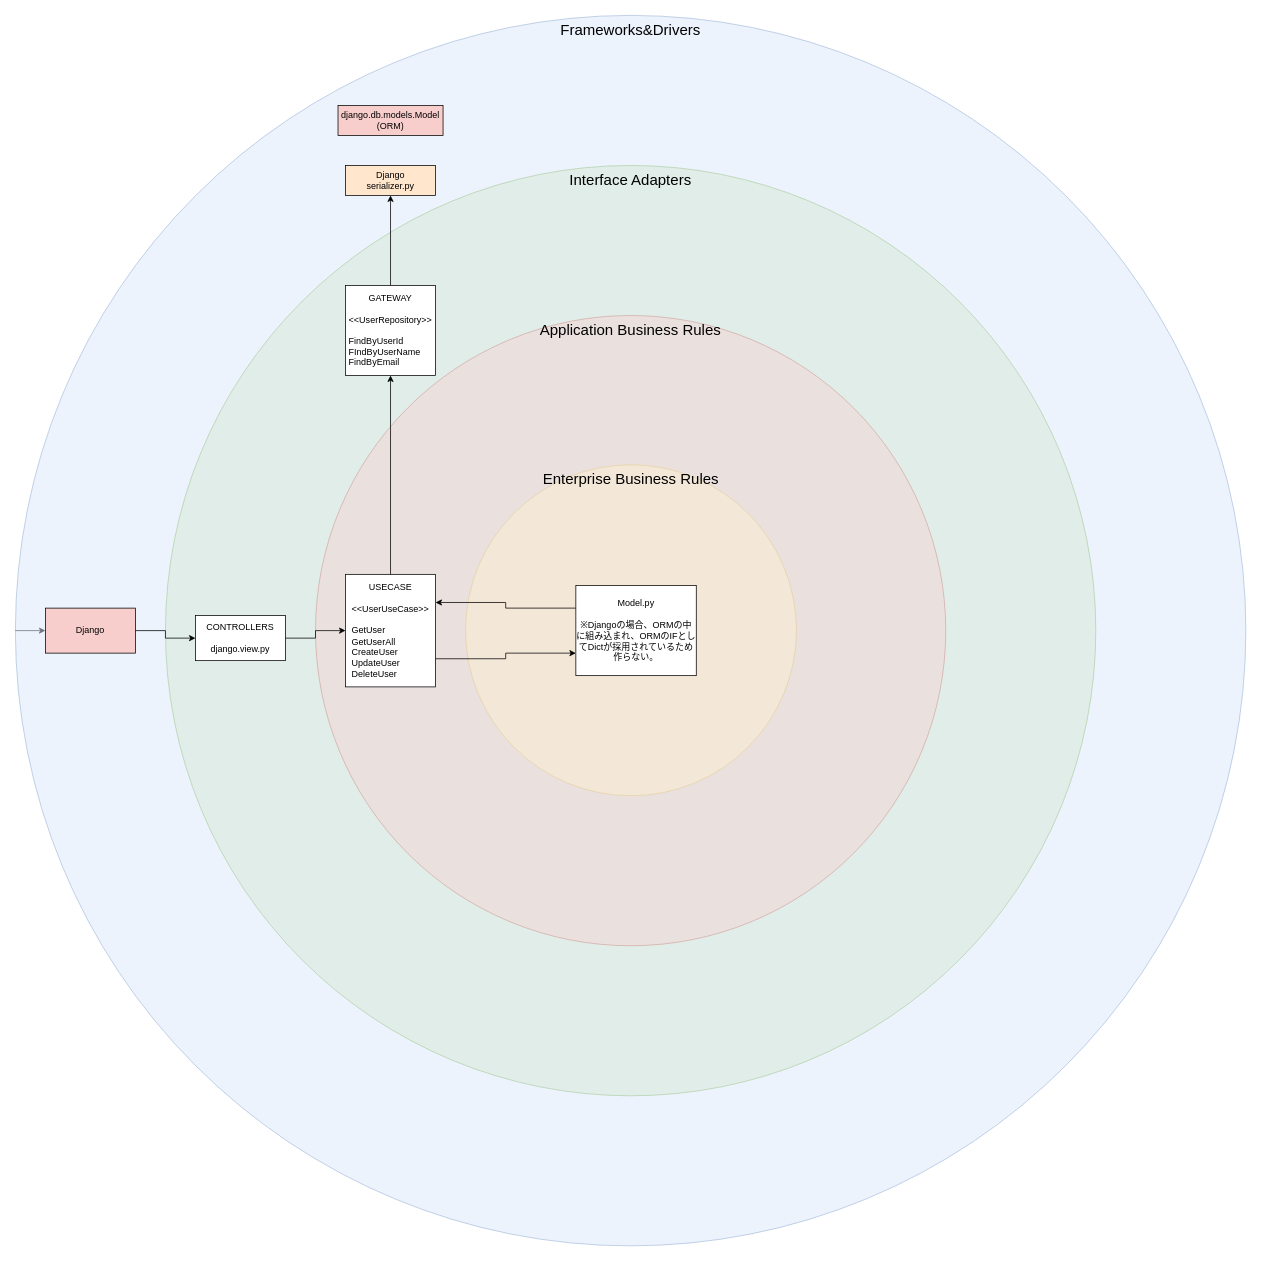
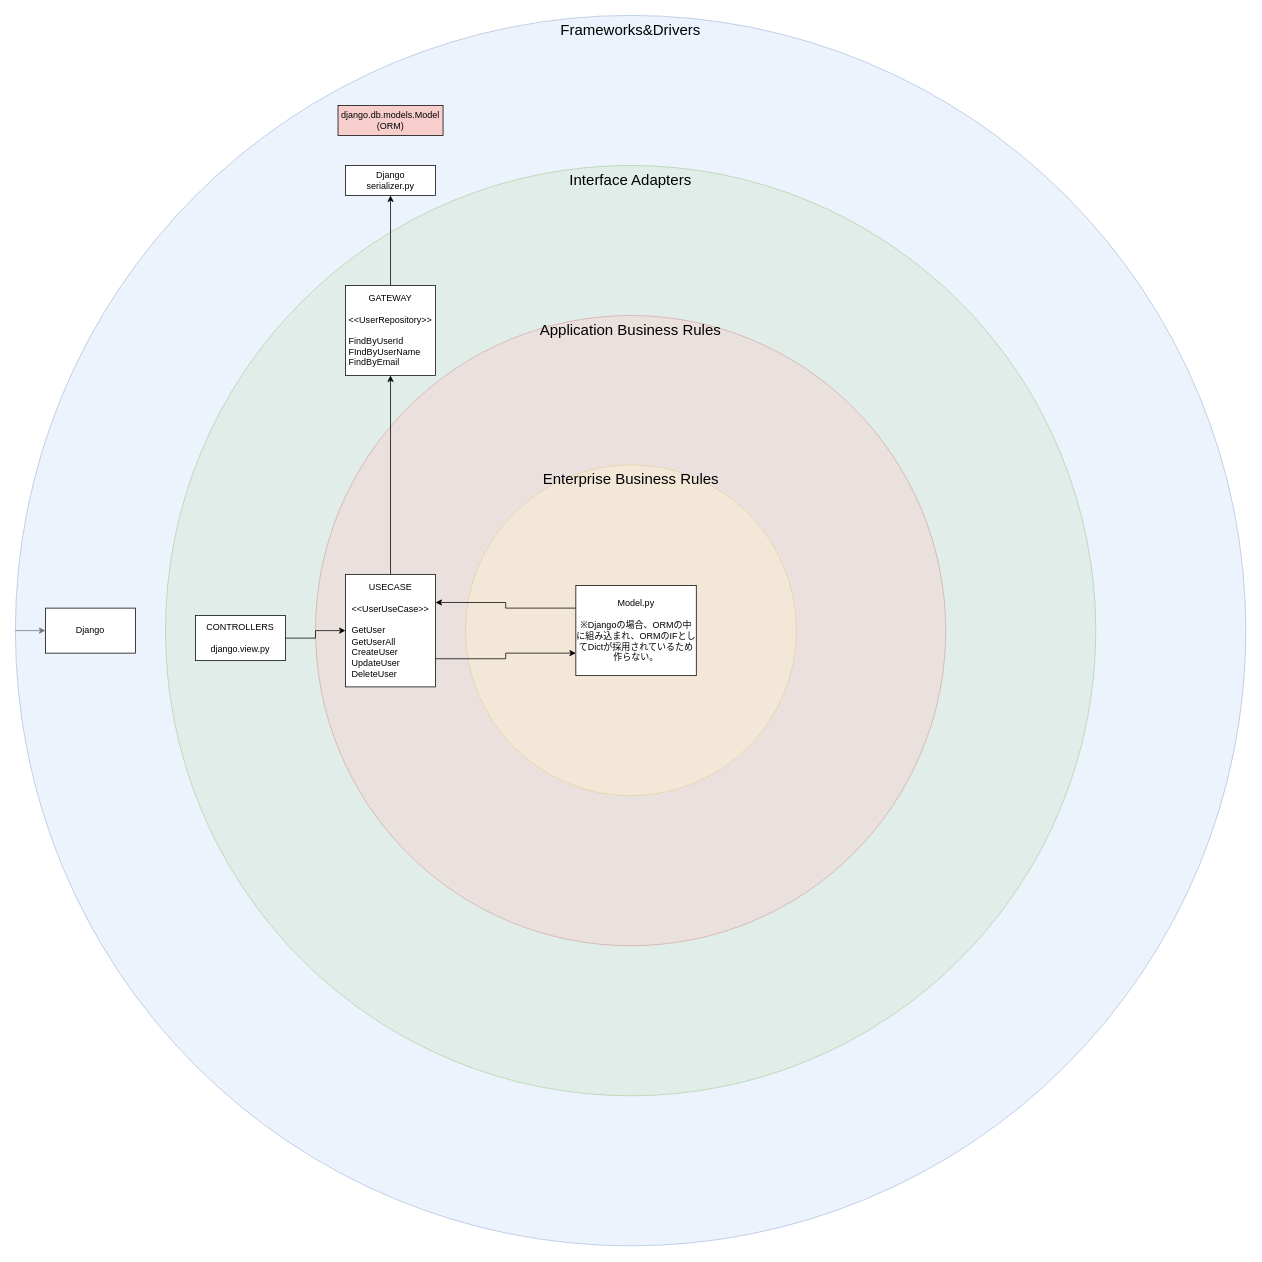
node "Django serializer.py": fillcolor #ffe6cc -> #ffffff
node "Django": fillcolor #f8cecc -> #ffffff
edge "Django" -> "CONTROLLERS django.view.py": removed
